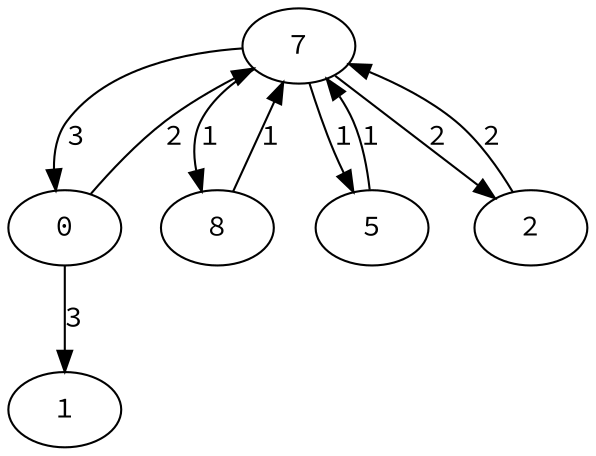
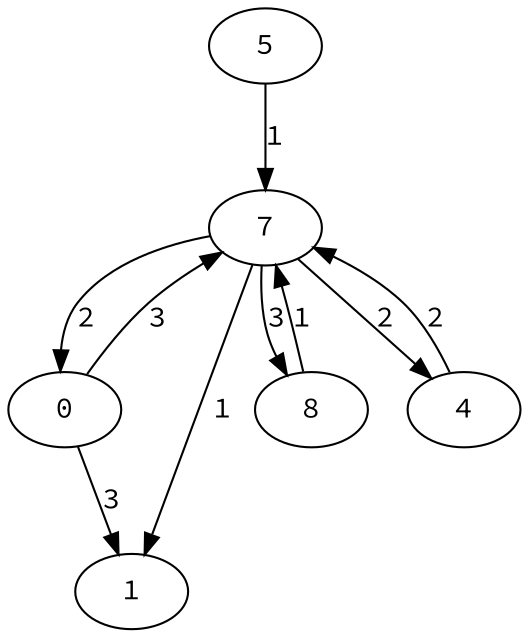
edge "7" -> "5": now "7" -> "1"
edge "7" -> "0": label "3" -> "2"
edge "0" -> "7": label "2" -> "3"
edge "7" -> "8": label "1" -> "3"
node "2": label "2" -> "4"
